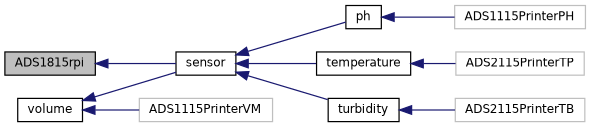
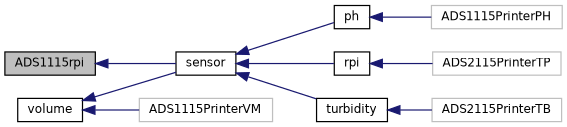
node "ADS1815rpi": label "ADS1815rpi" -> "ADS1115rpi"
node "temperature": label "temperature" -> "rpi"
